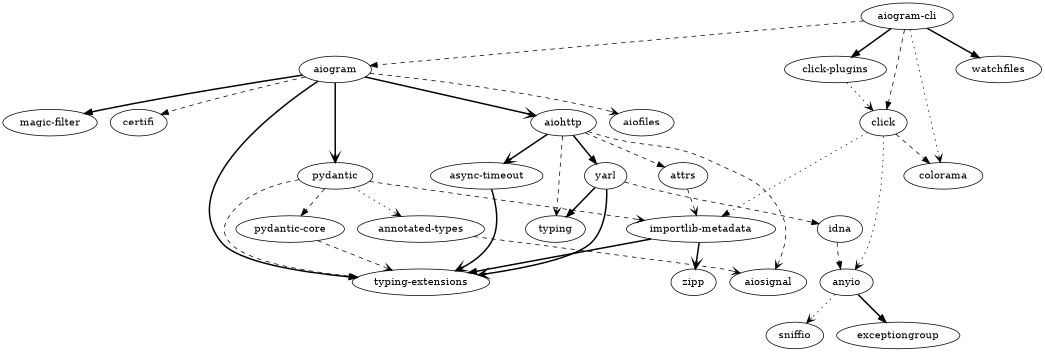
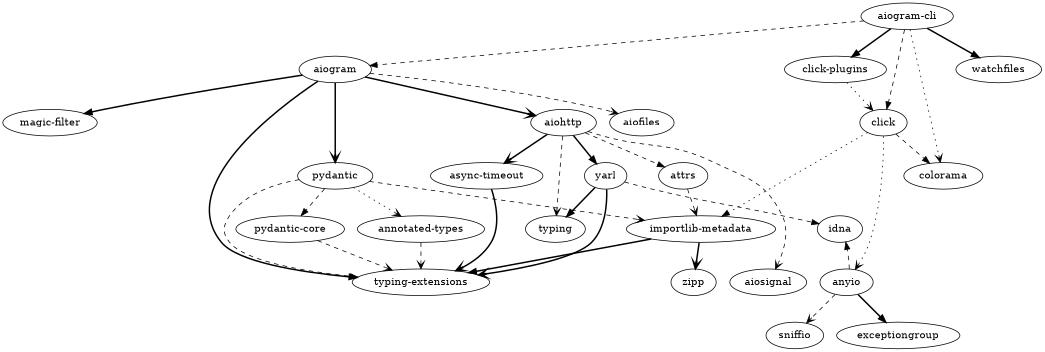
node "certifi": removed
edge "idna" -> "anyio": reversed
edge "annotated-types" -> "aiosignal": now "annotated-types" -> "typing-extensions"
edge "anyio" -> "sniffio": style dotted -> dashed
